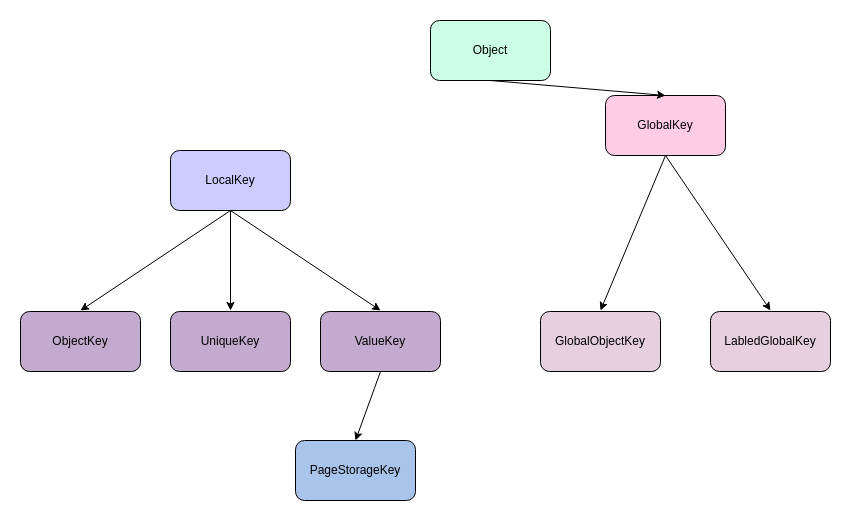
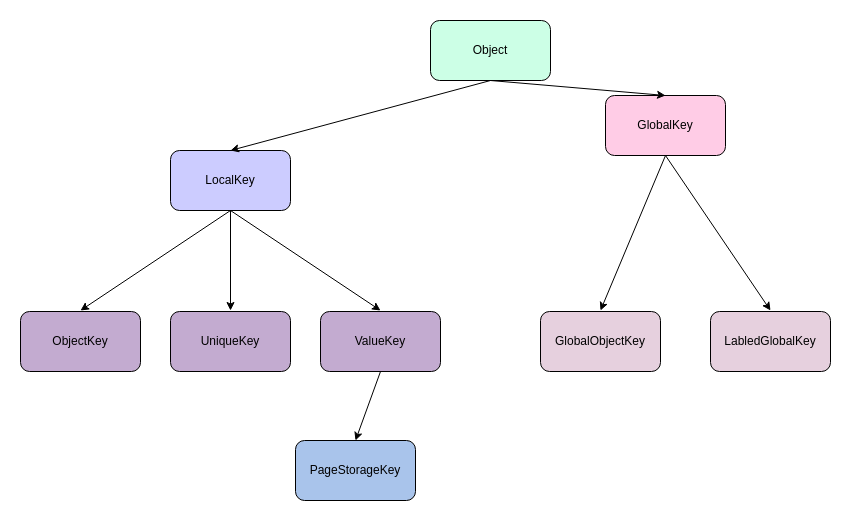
edge "Object" -> "LocalKey": added
